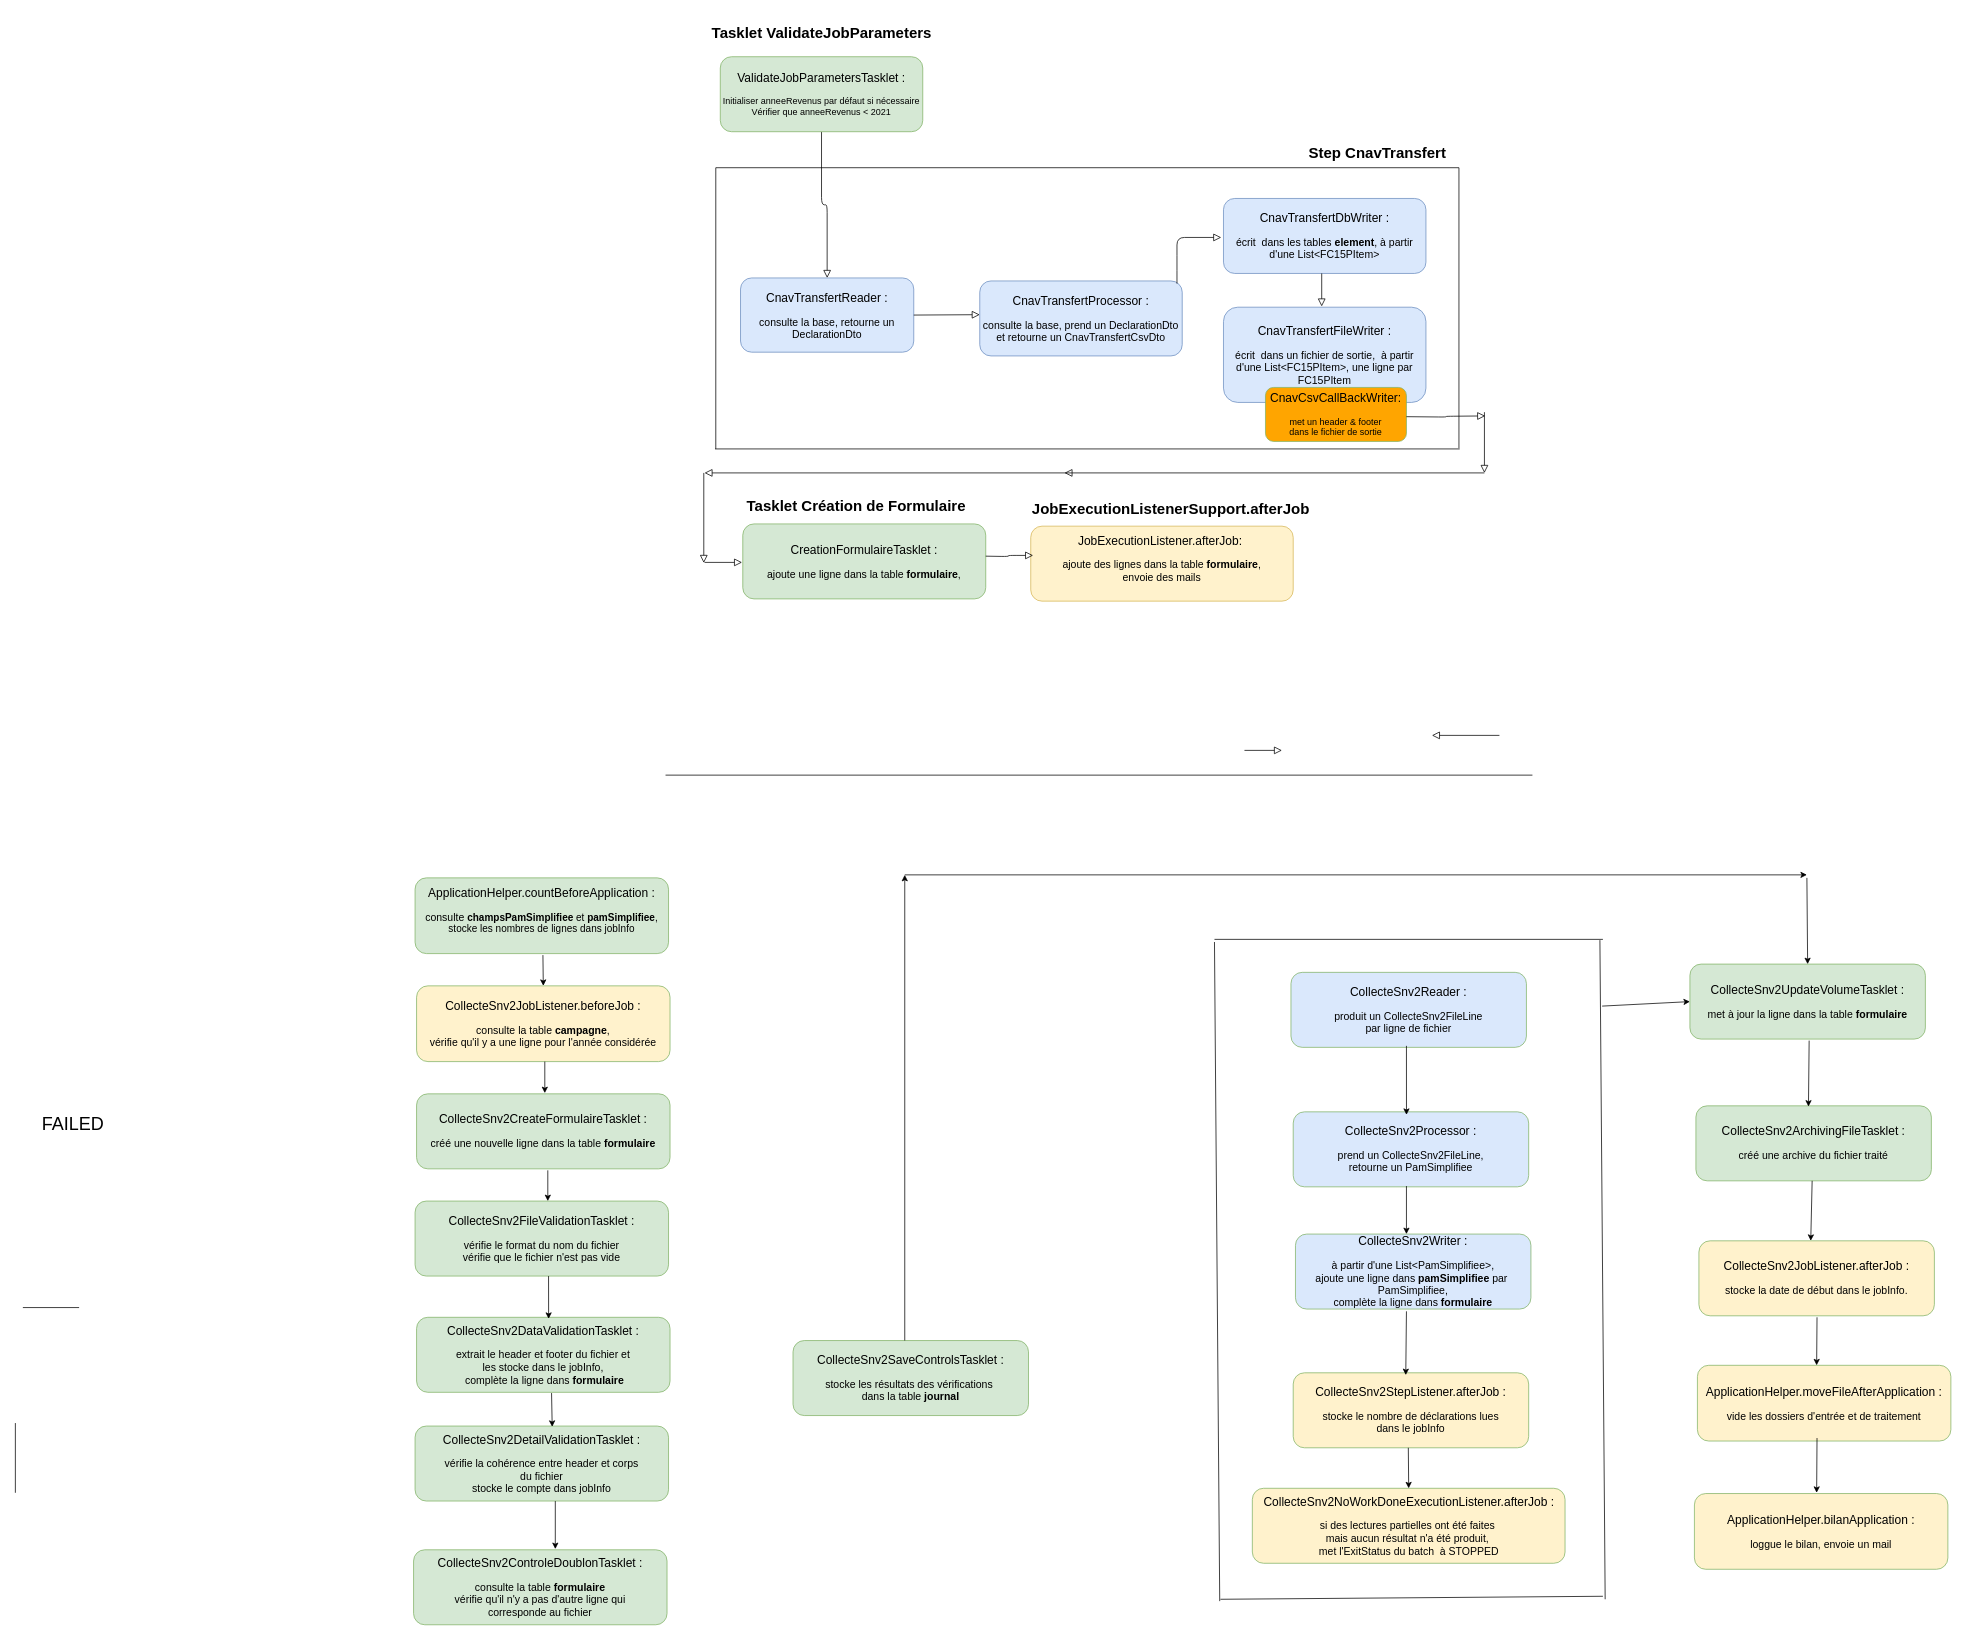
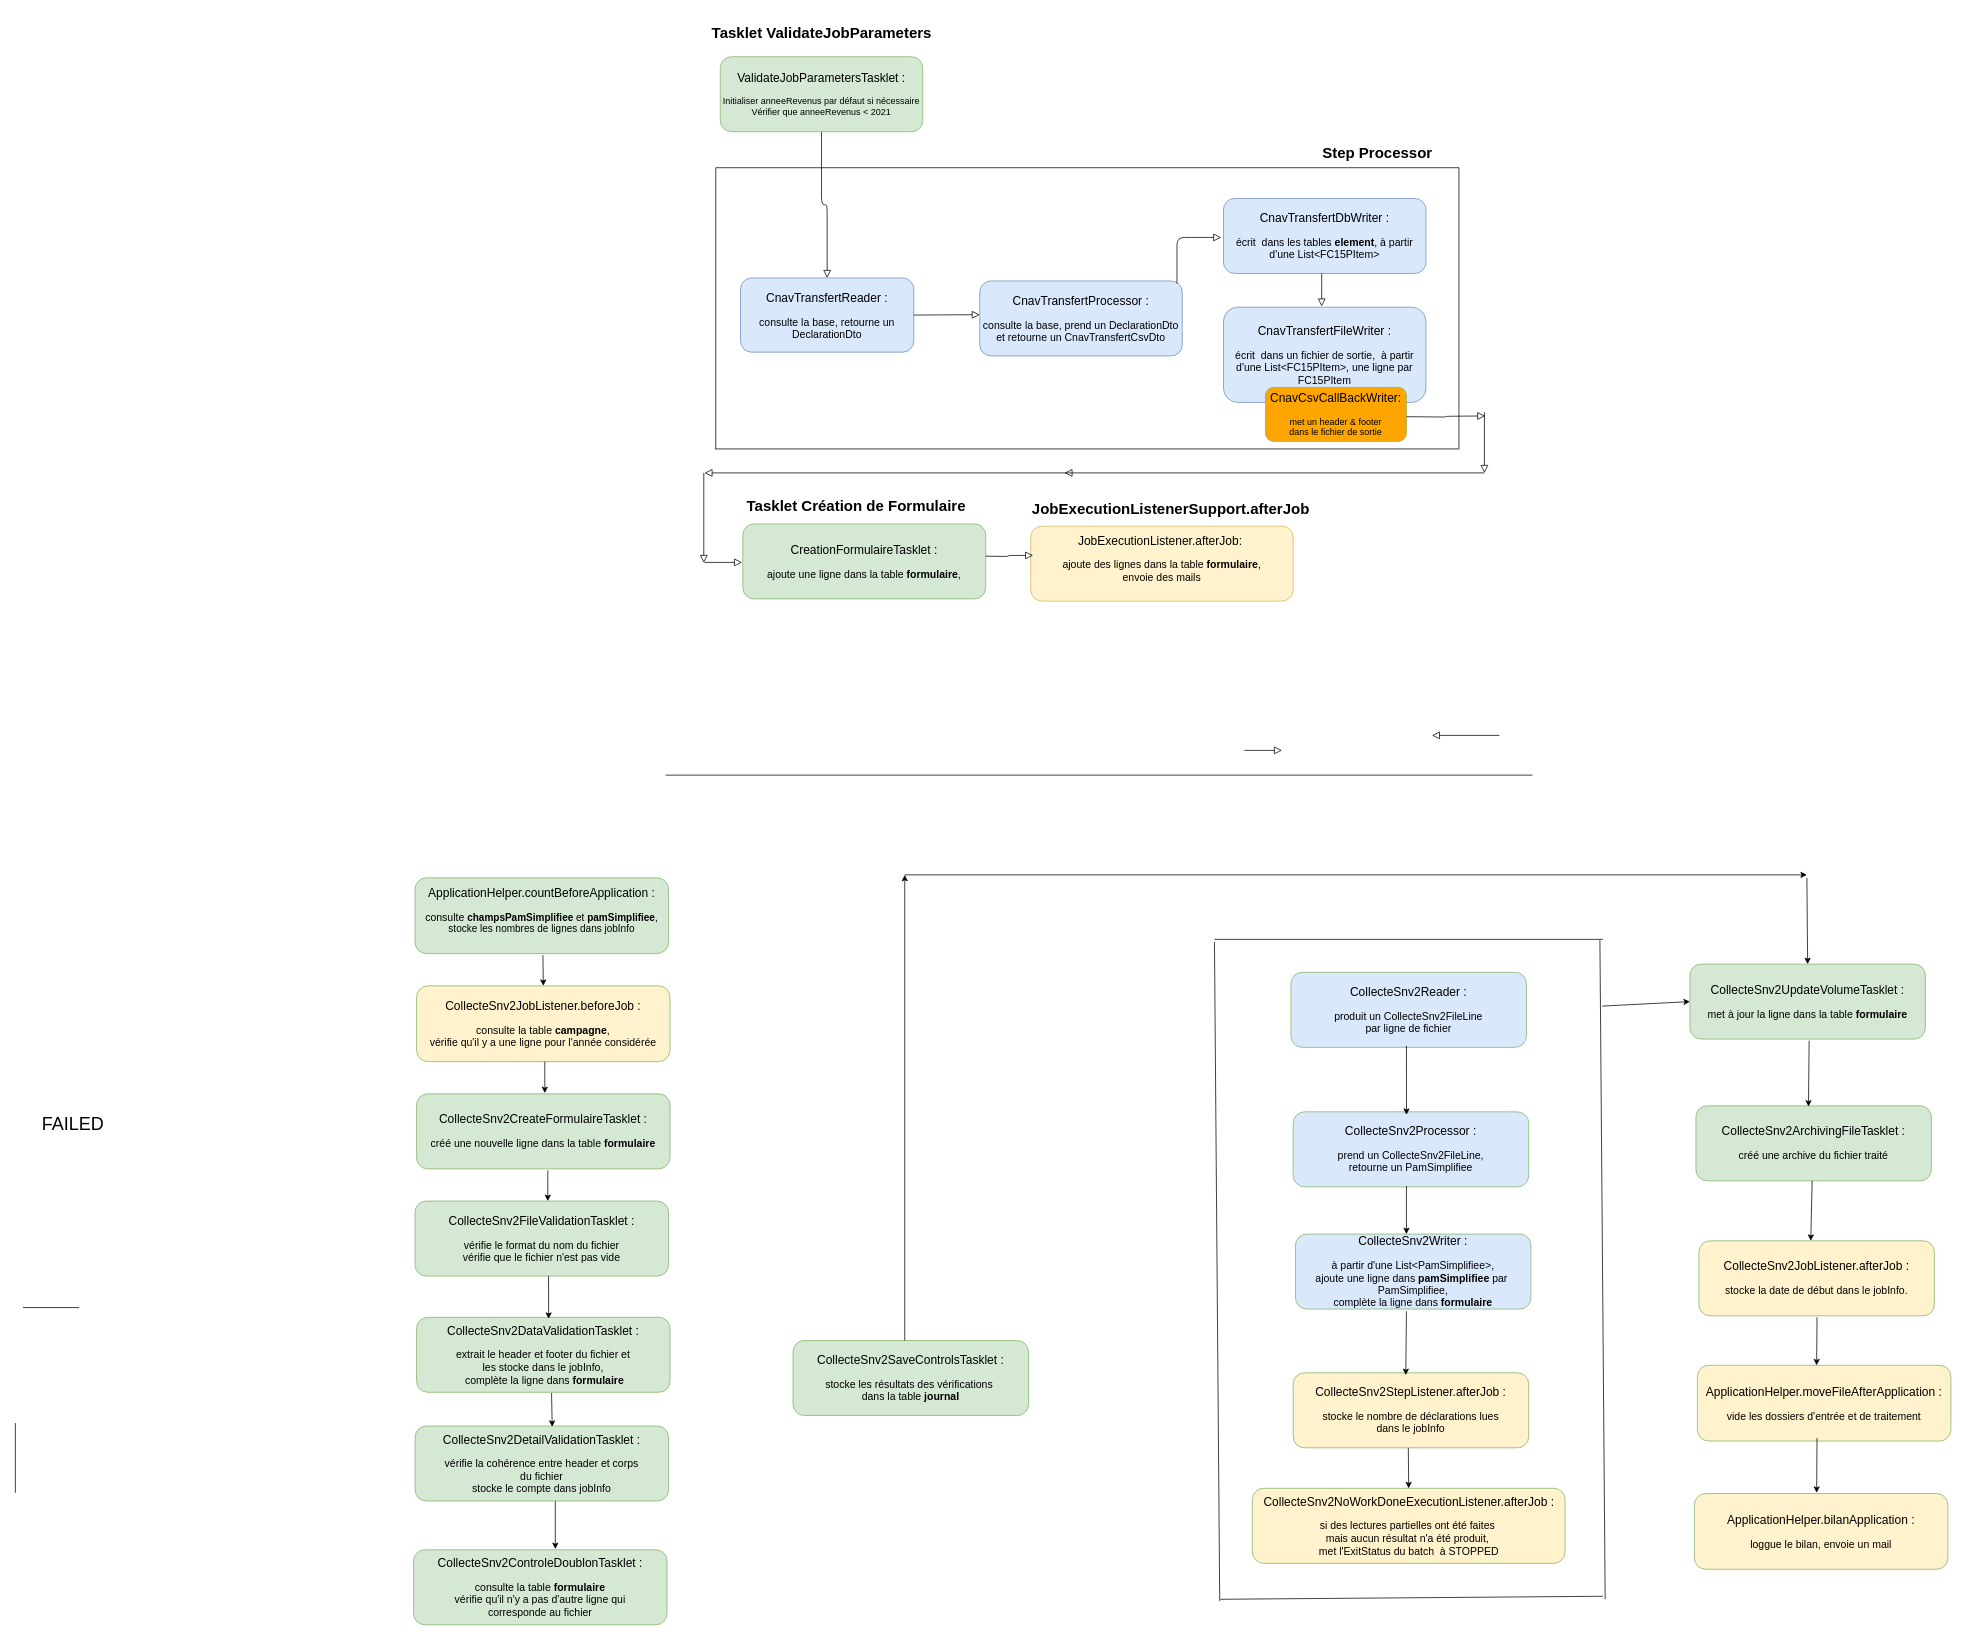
node "Step CnavTransfert": label "Step CnavTransfert" -> "Step Processor"
